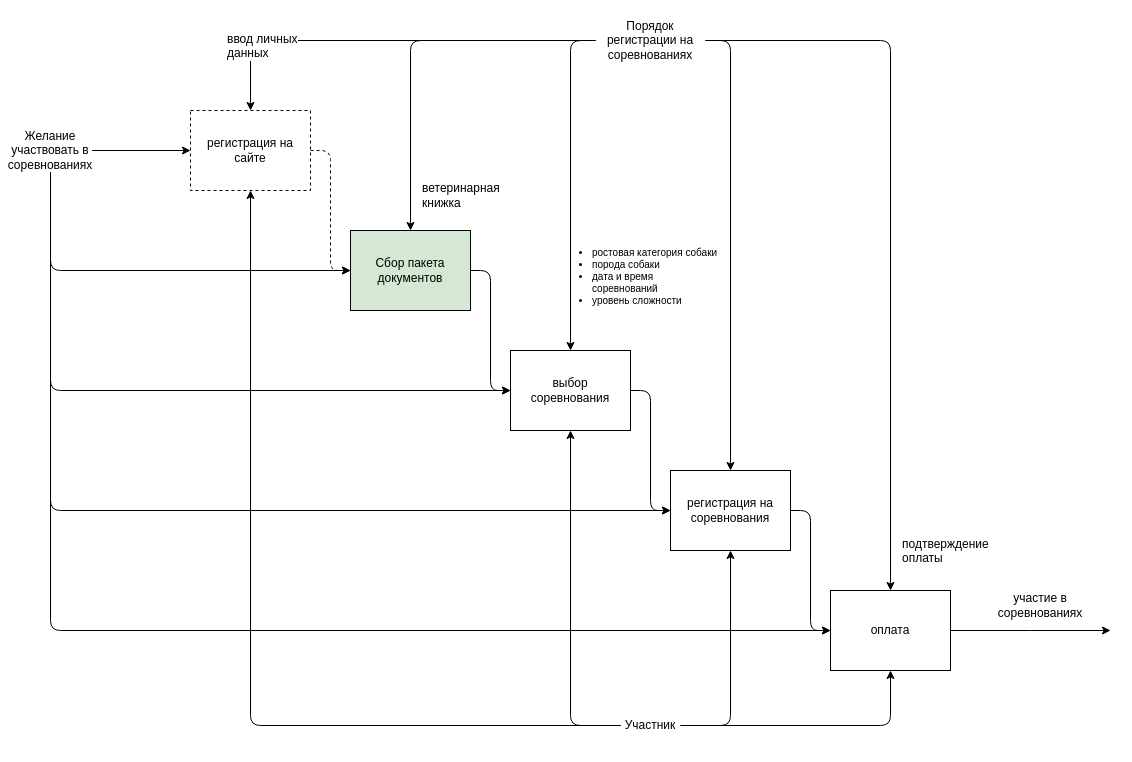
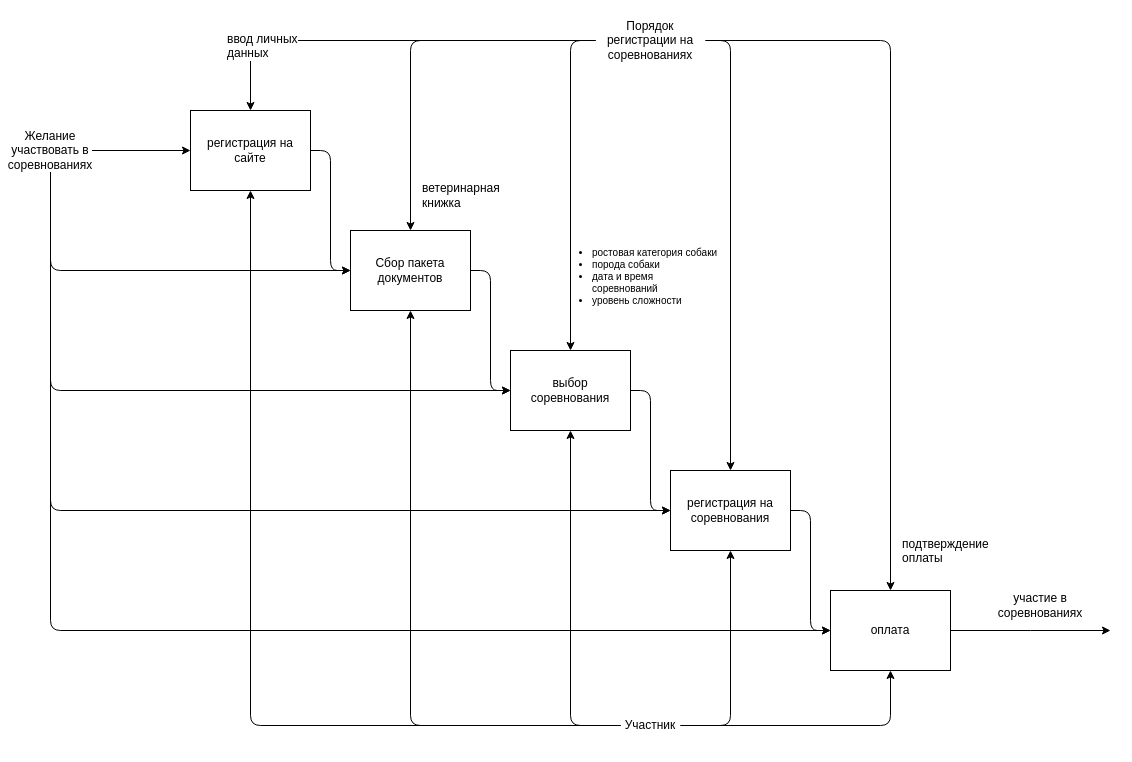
node "регистрация на сайте": style dashed -> solid
edge "регистрация на сайте" -> "Сбор пакета документов": style dashed -> solid
node "Сбор пакета документов": fillcolor #d5e8d4 -> #ffffff
edge "Участник" -> "Сбор пакета документов": added
